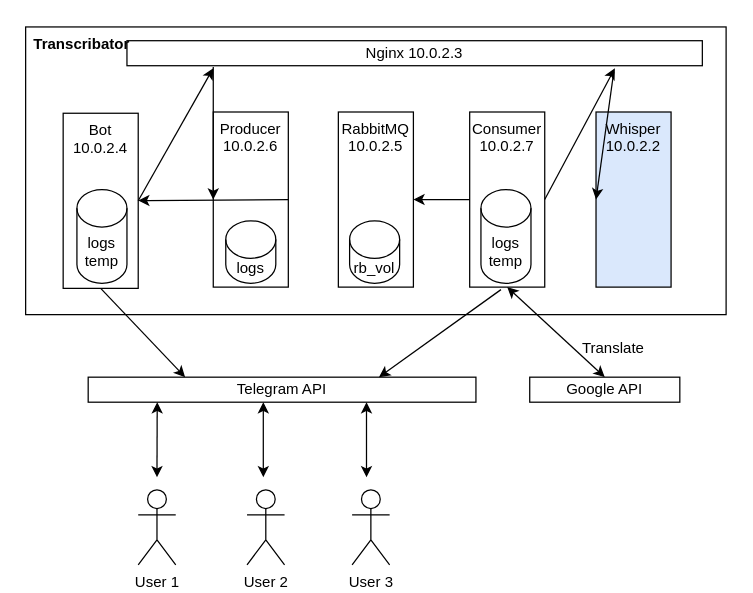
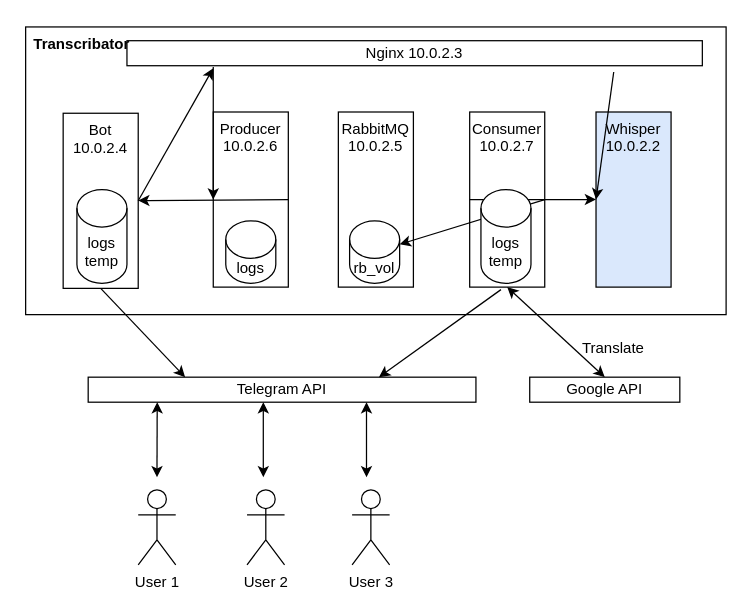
edge "Consumer 10.0.2.7" -> "Nginx 10.0.2.3": now "Consumer 10.0.2.7" -> "rb_vol"
edge "Consumer 10.0.2.7" -> "RabbitMQ 10.0.2.5": now "Consumer 10.0.2.7" -> "Whisper 10.0.2.2"
